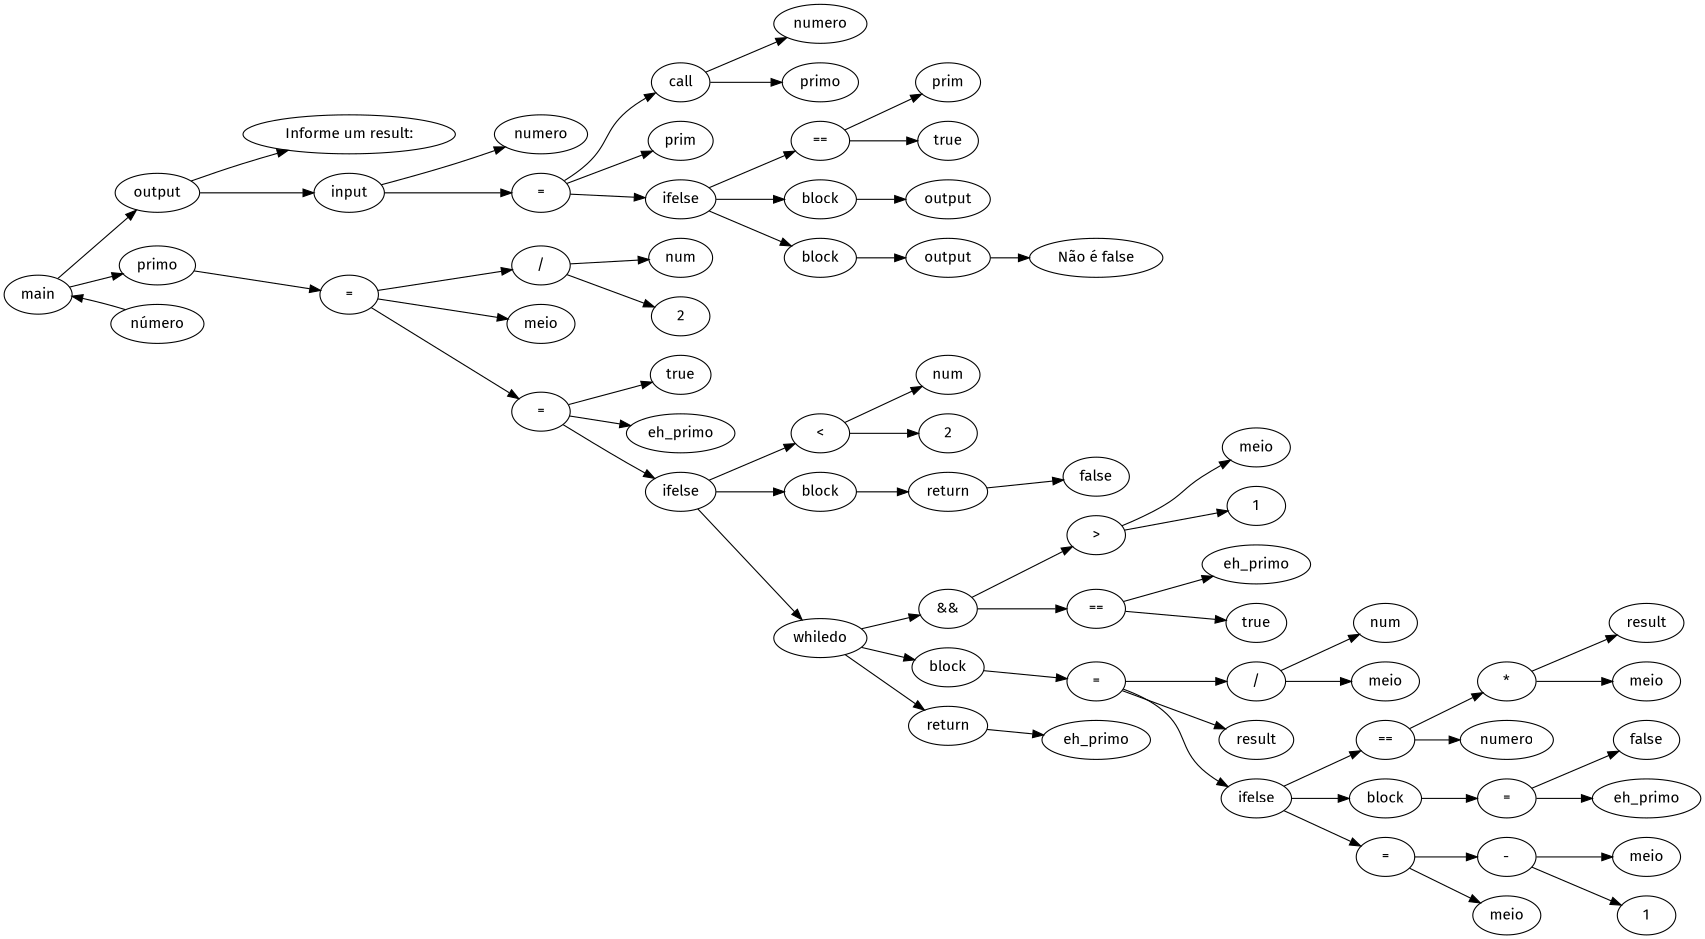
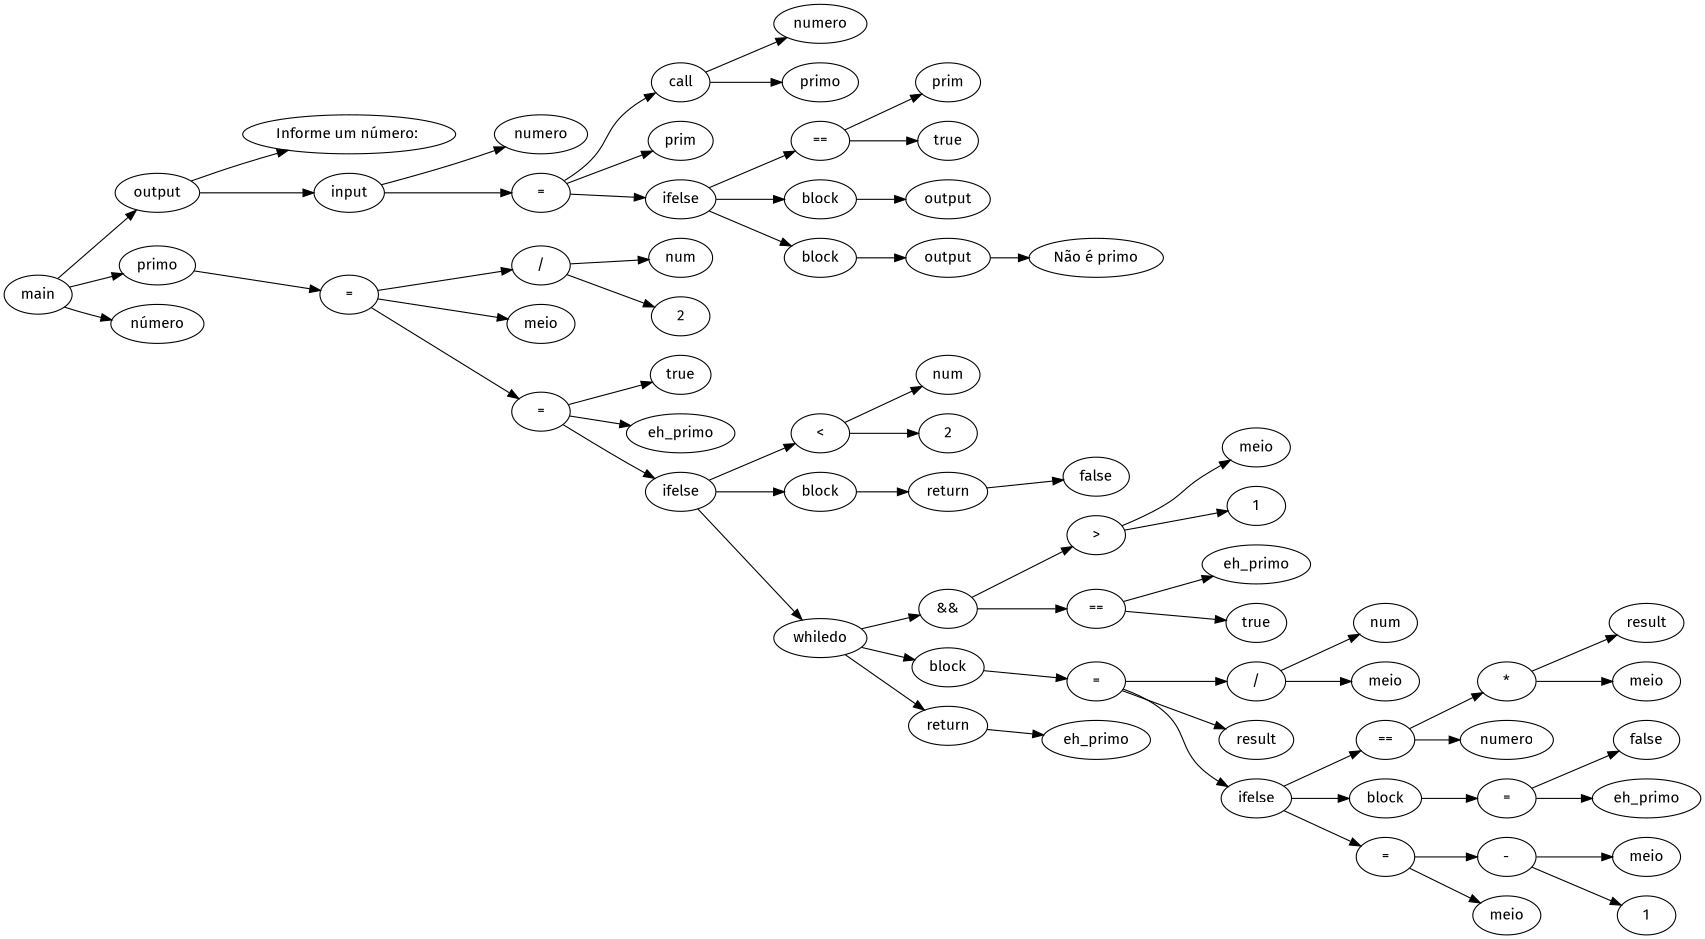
node "Informe um result:": label "Informe um result:" -> "Informe um número:"
node "Não é false": label "Não é false" -> "Não é primo"
edge "número" -> "main": reversed
